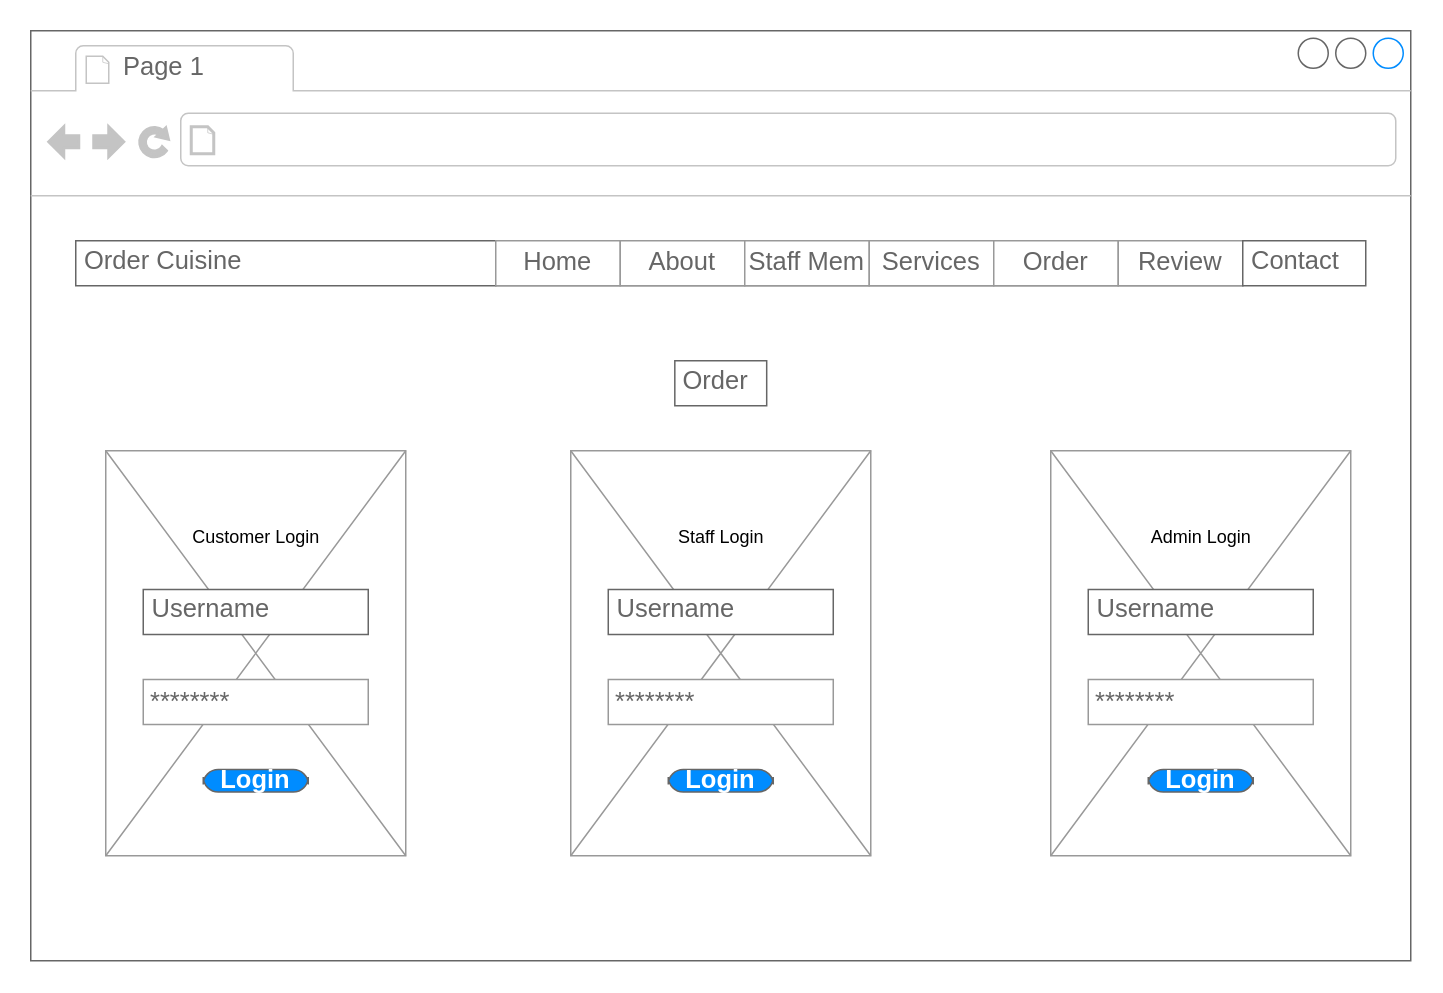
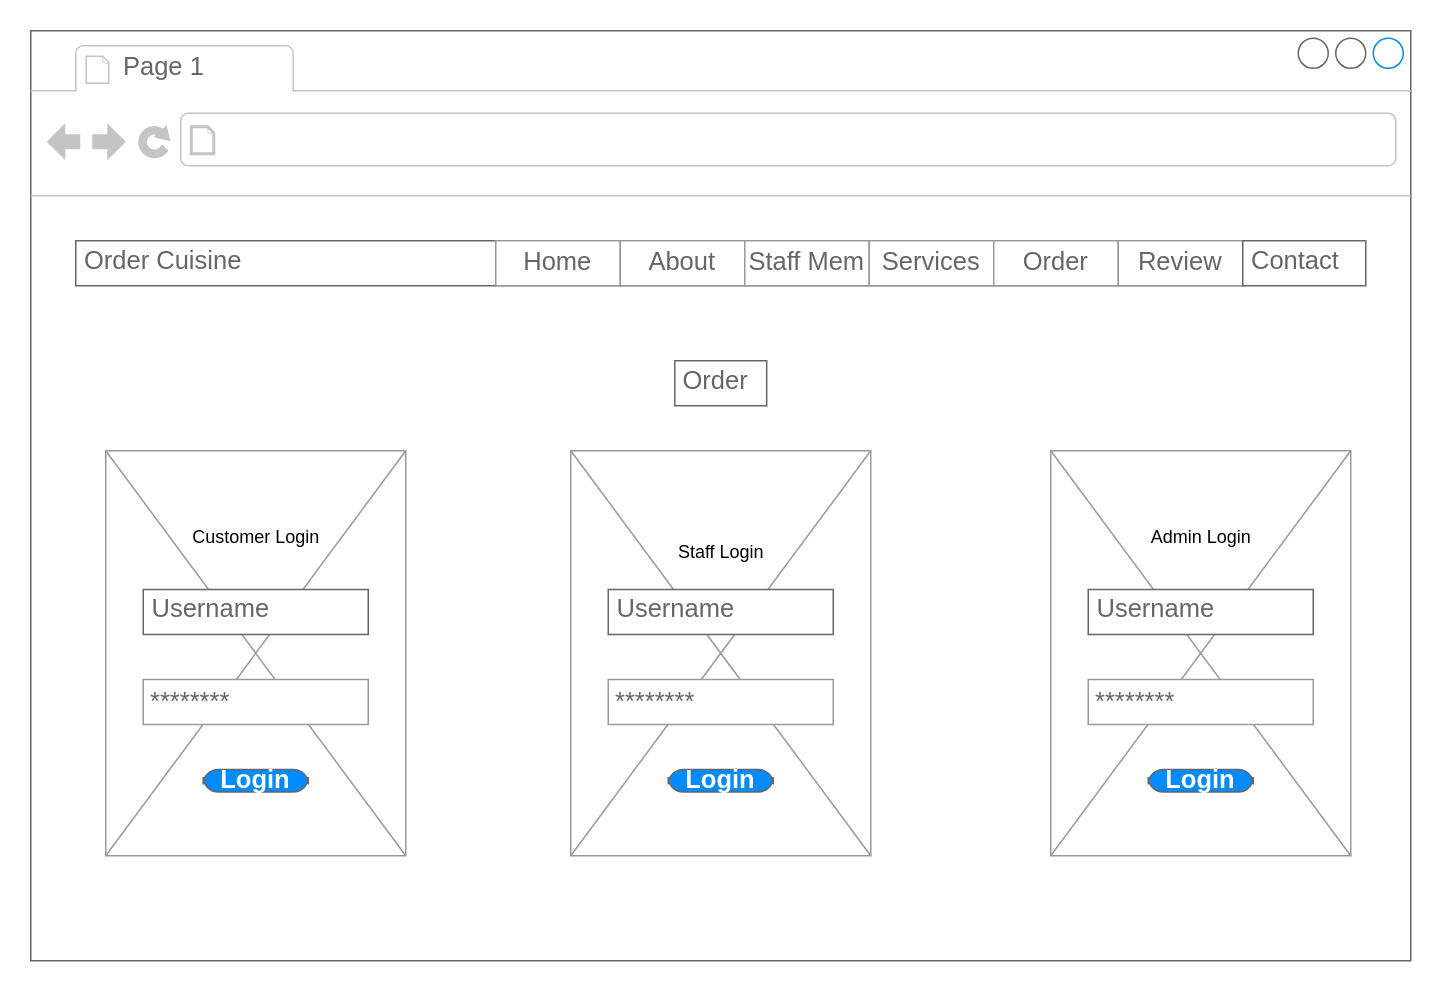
node "Staff Login": moved (721, 537) -> (721, 552)
